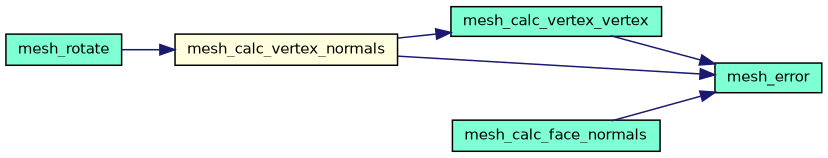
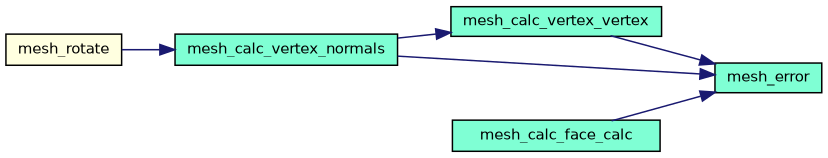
node "mesh_rotate": fillcolor aquamarine -> lightyellow
node "mesh_calc_vertex_normals": fillcolor lightyellow -> aquamarine
node "mesh_calc_face_normals": label "mesh_calc_face_normals" -> "mesh_calc_face_calc"
